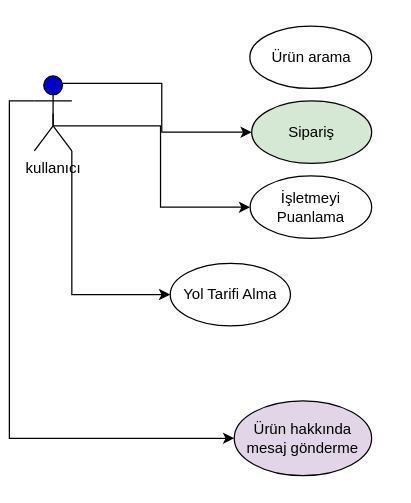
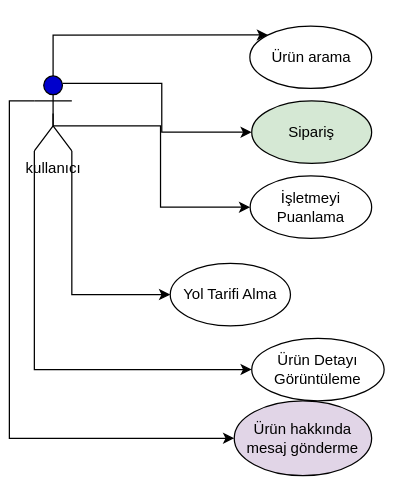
edge "kullanıcı" -> "Ürün arama": added
edge "kullanıcı" -> "Ürün Detayı Görüntüleme": added
node "Ürün Detayı Görüntüleme": added
